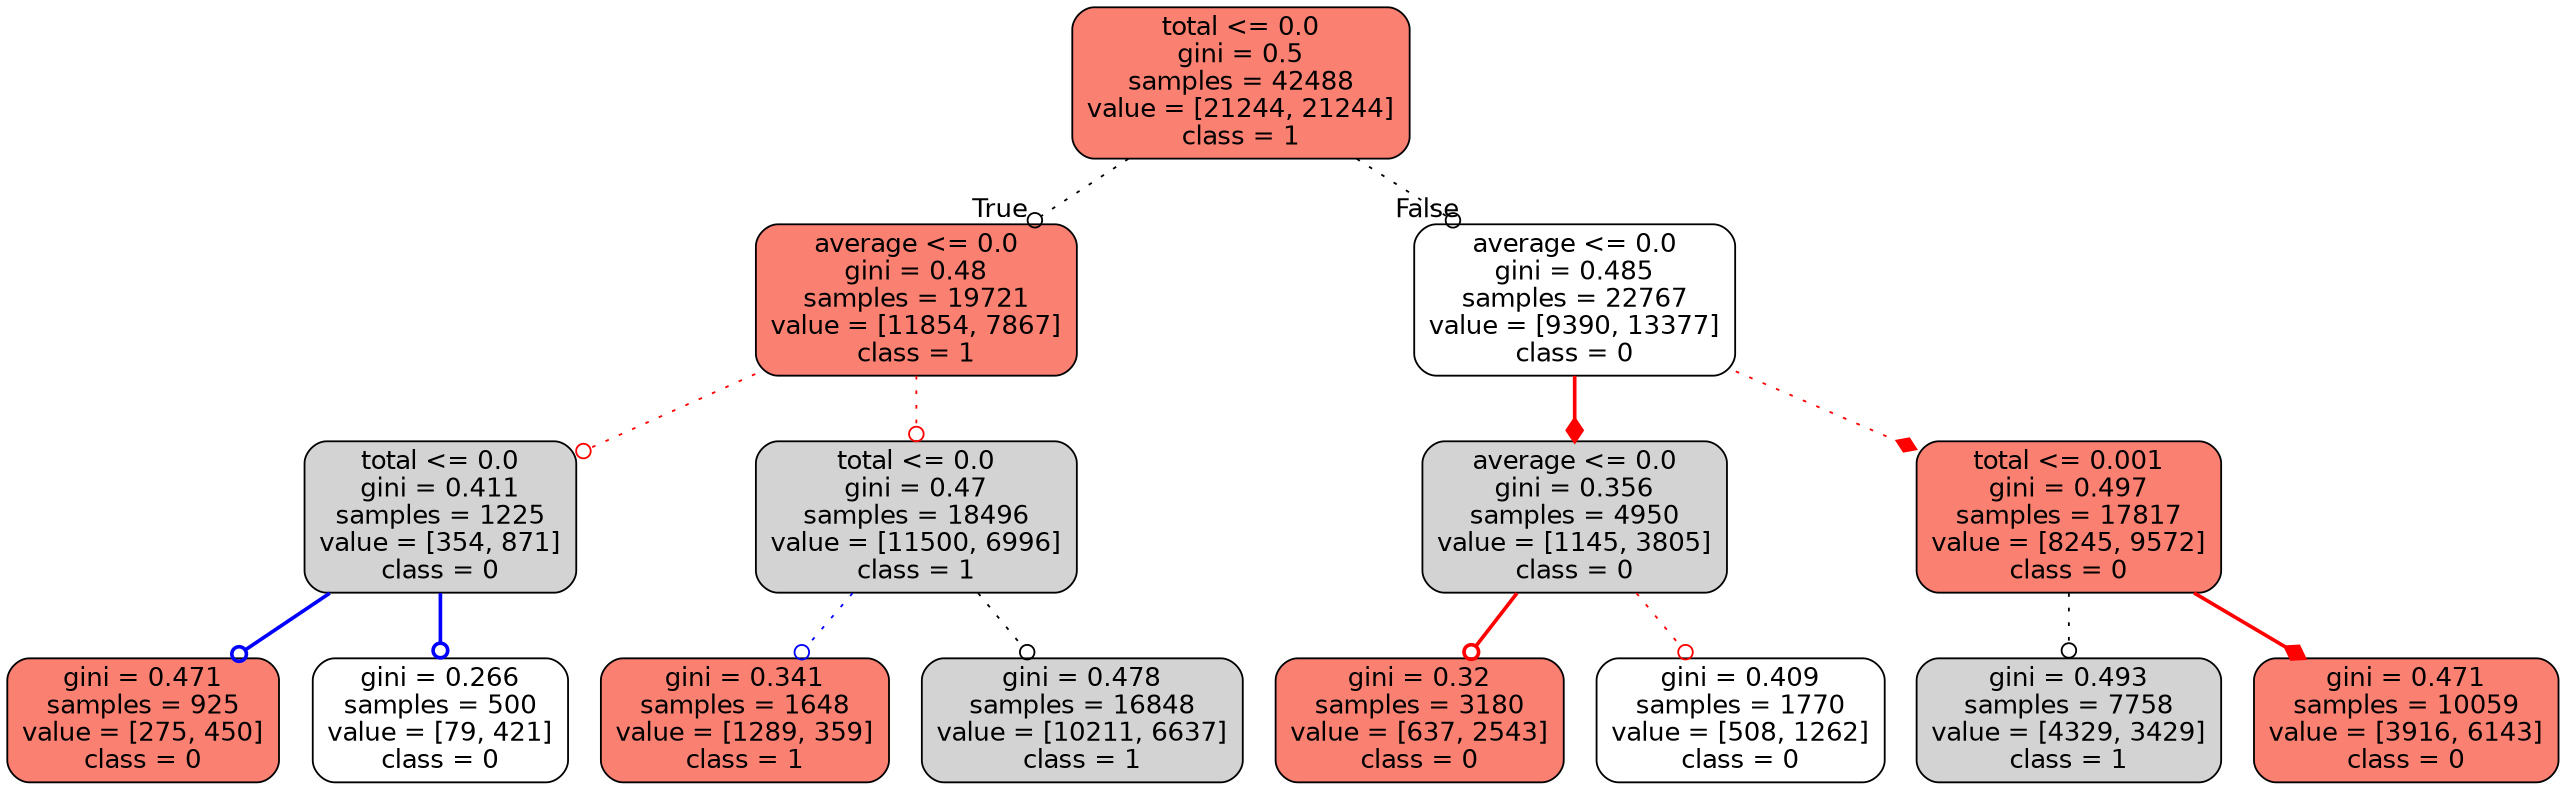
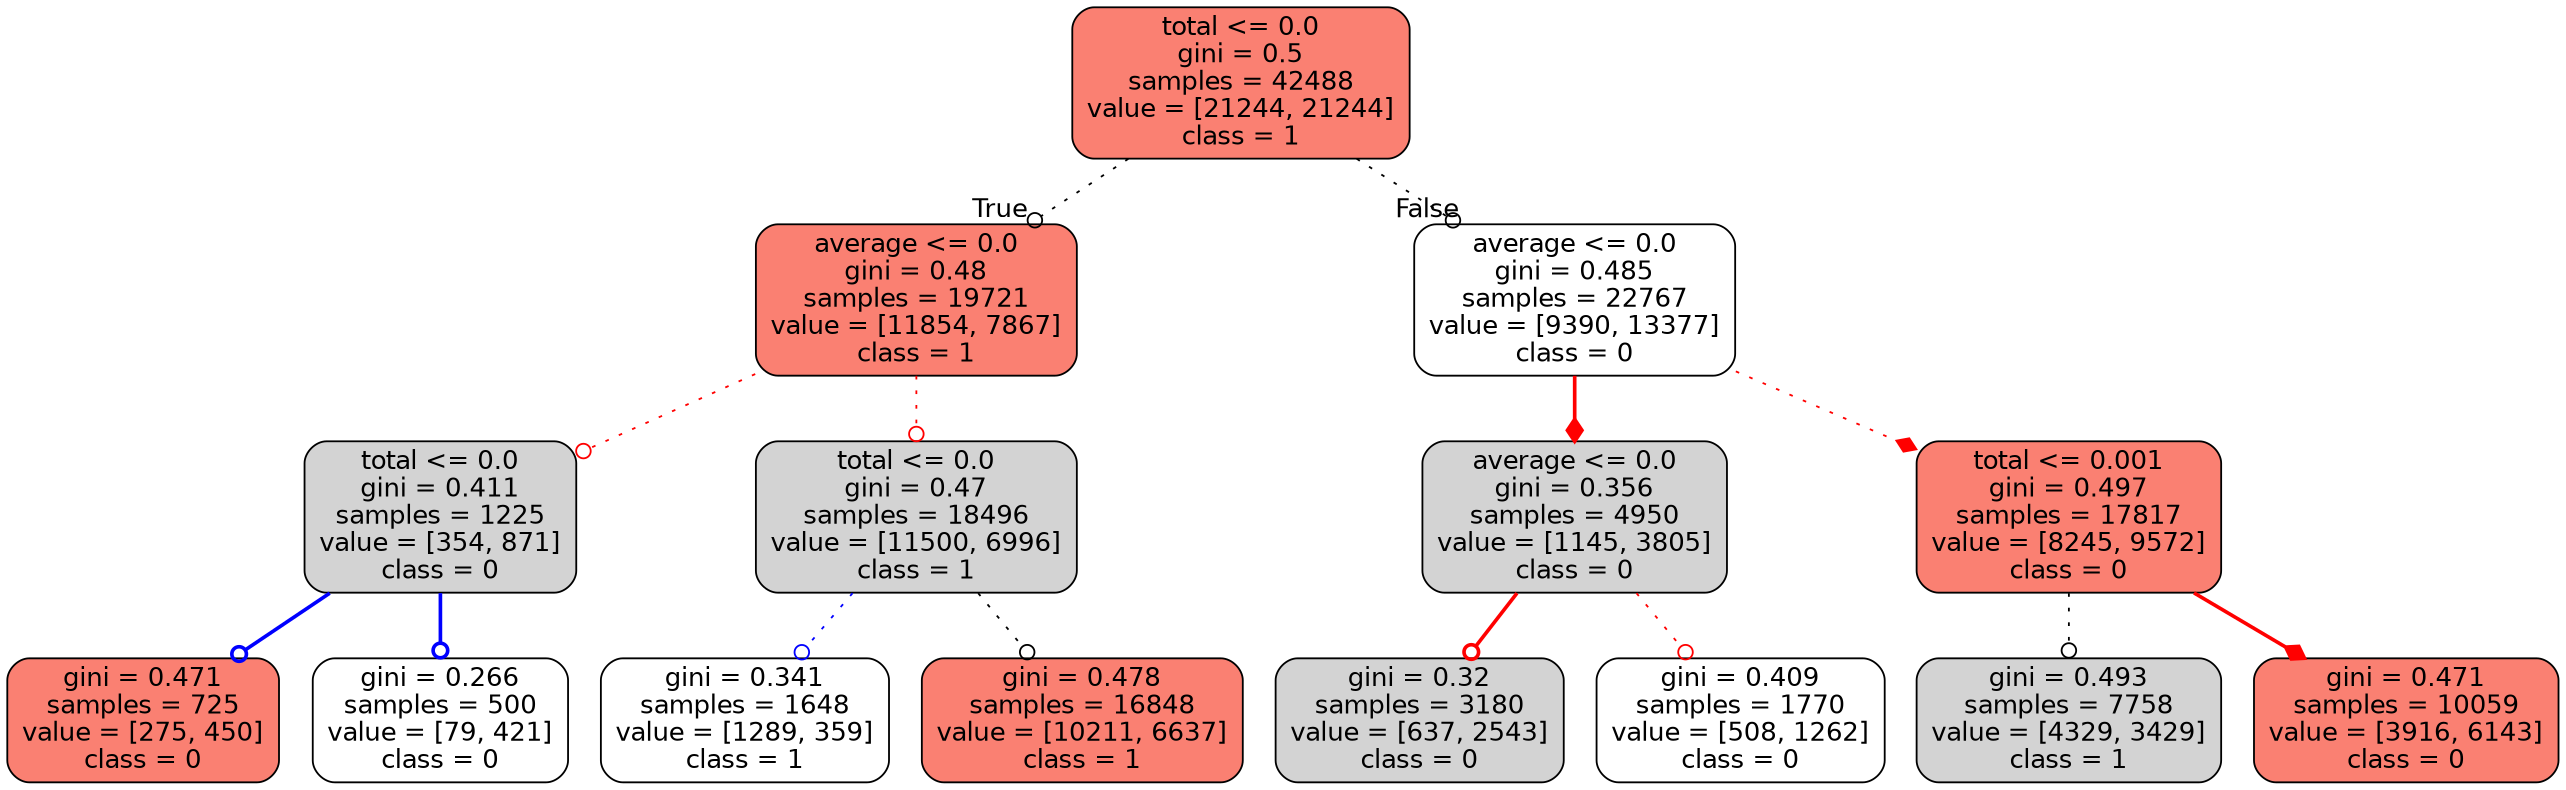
node "gini = 0.471 samples = 925 value = [275, 450] class = 0": label "gini = 0.471 samples = 925 value = [275, 450] class = 0" -> "gini = 0.471 samples = 725 value = [275, 450] class = 0"
node "gini = 0.341 samples = 1648 value = [1289, 359] class = 1": fillcolor salmon -> white
node "gini = 0.478 samples = 16848 value = [10211, 6637] class = 1": fillcolor lightgrey -> salmon
node "gini = 0.32 samples = 3180 value = [637, 2543] class = 0": fillcolor salmon -> lightgrey
